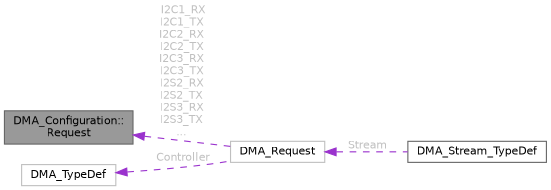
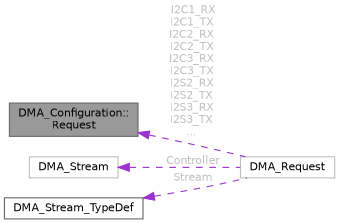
edge "DMA_Stream_TypeDef" -> "DMA_Request": reversed
node "DMA_TypeDef": label "DMA_TypeDef" -> "DMA_Stream"
